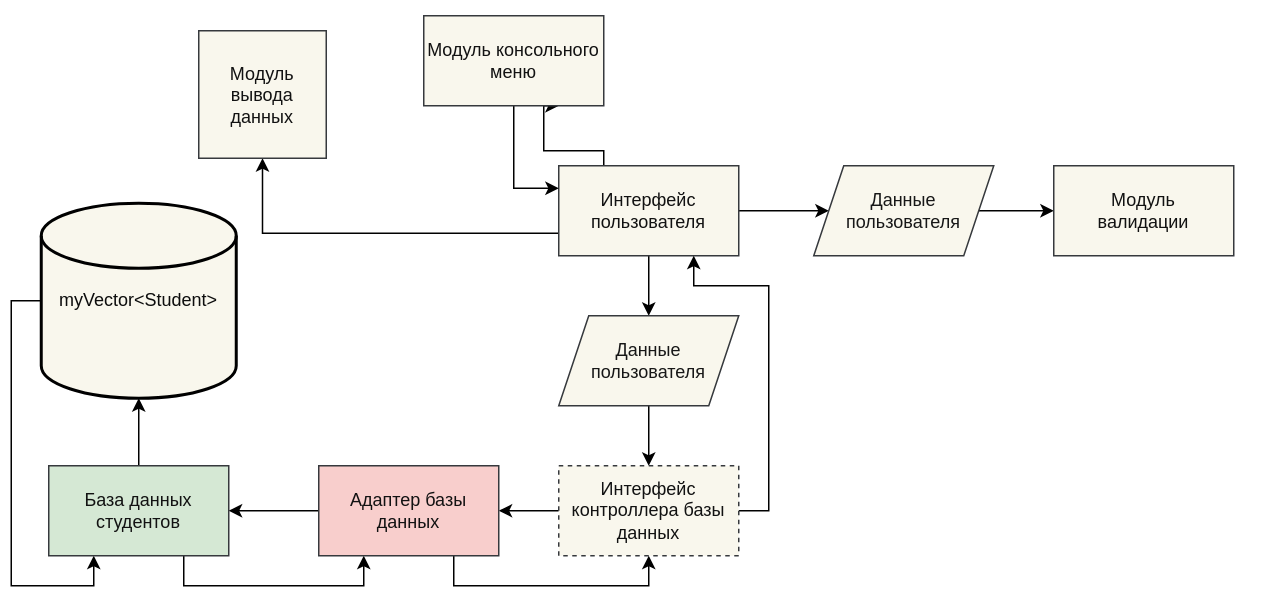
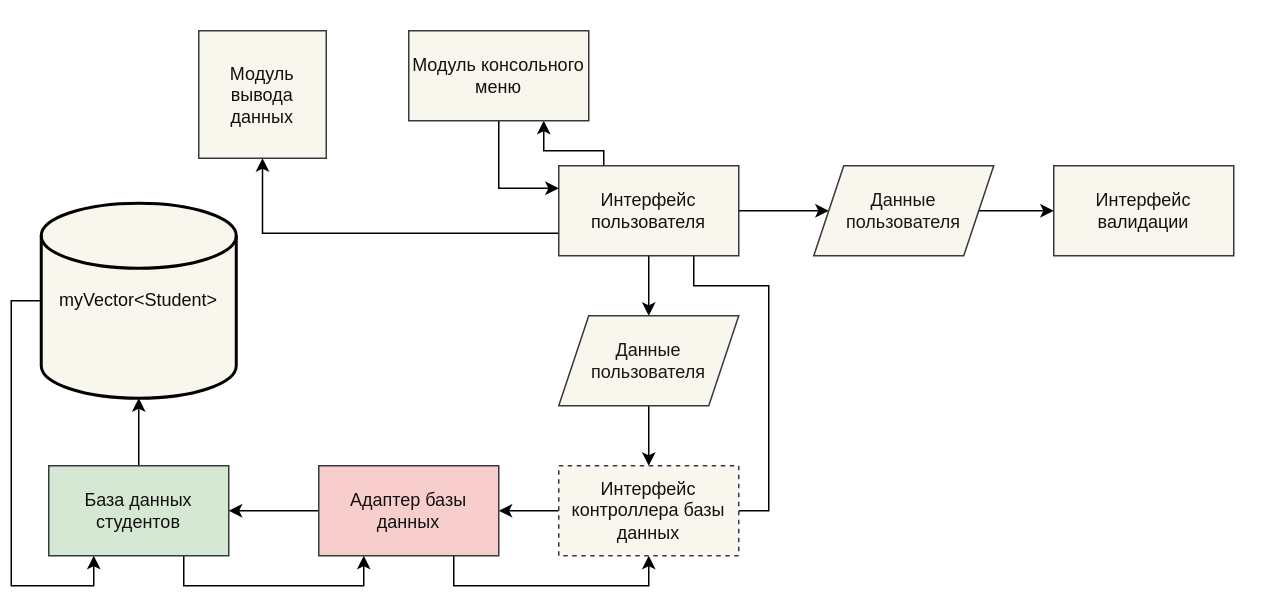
node "Модуль консольного меню": moved (514, 61) -> (499, 76)
node "Модуль валидации": label "Модуль валидации" -> "Интерфейс валидации"
edge "Интерфейс контроллера базы данных" -> "Интерфейс пользователя": arrowhead classic -> none
